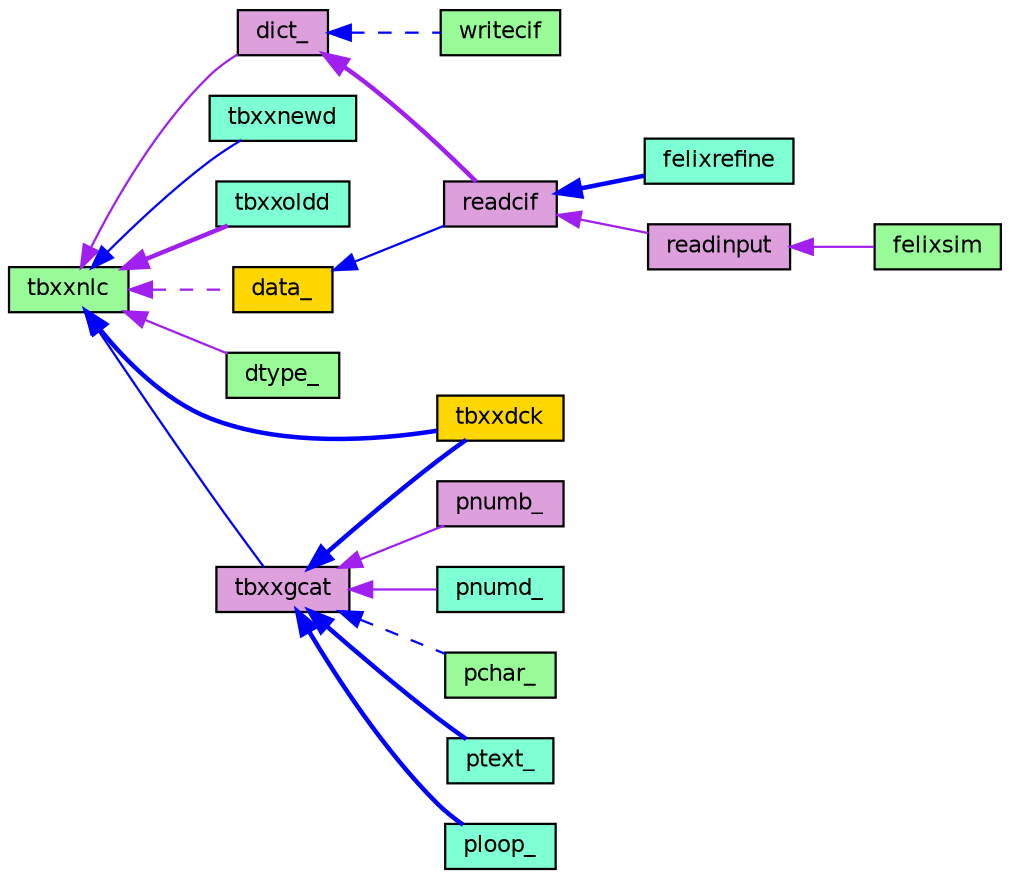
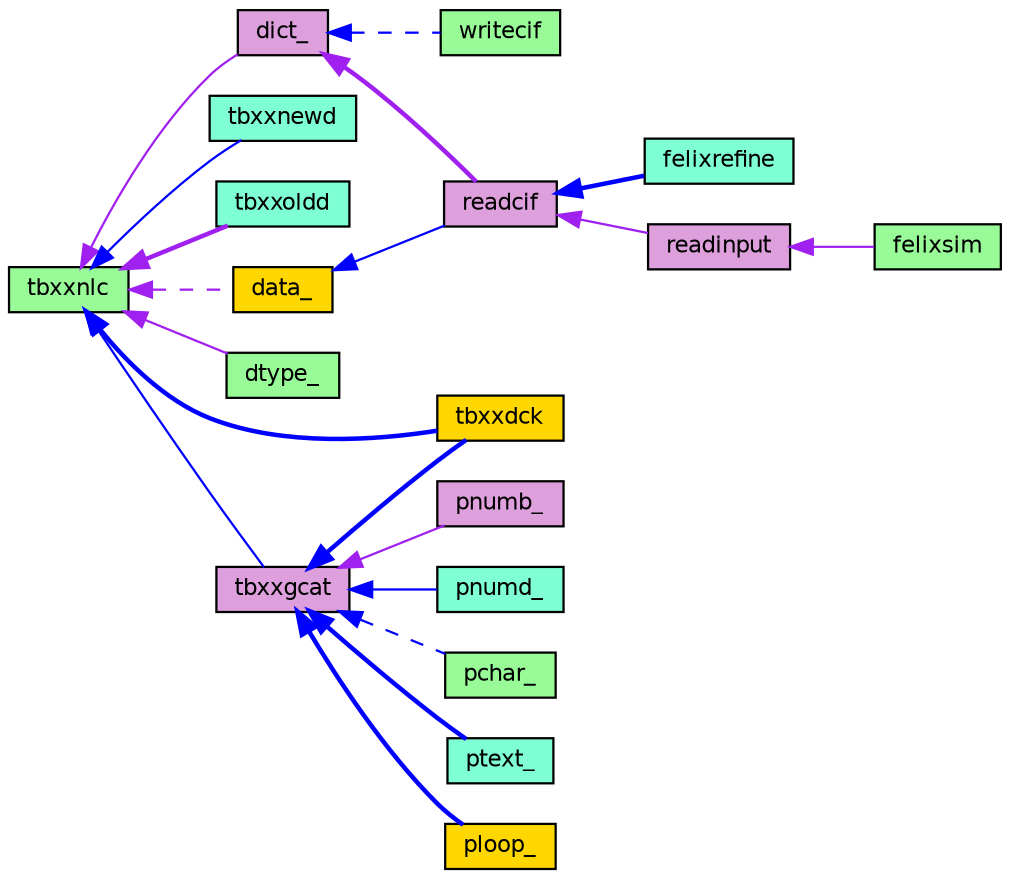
edge "pnumd_" -> "tbxxgcat": color purple -> blue
node "ploop_": fillcolor aquamarine -> gold
